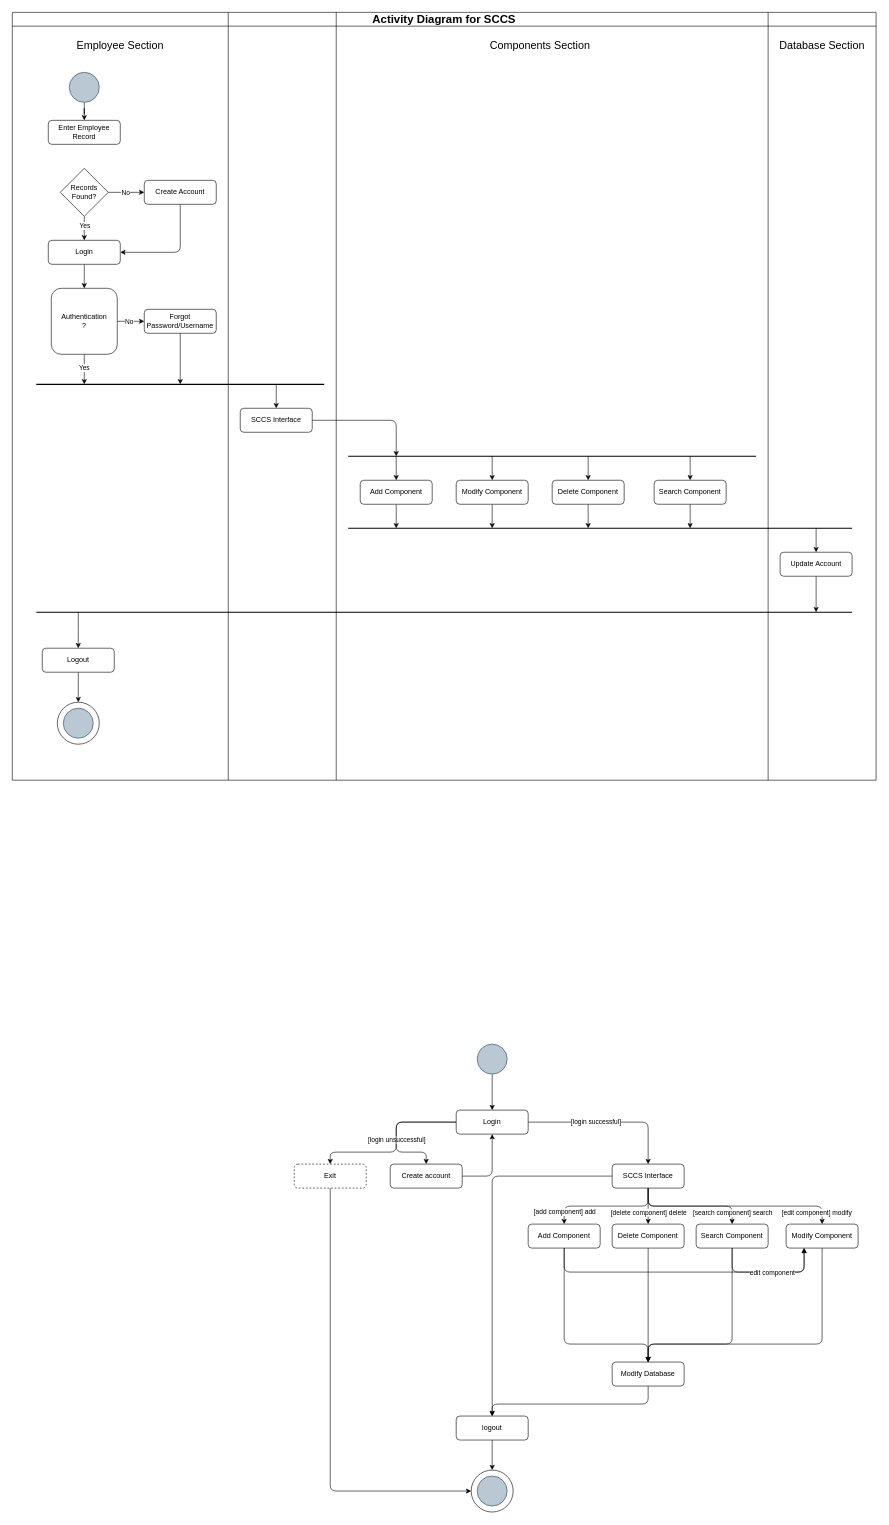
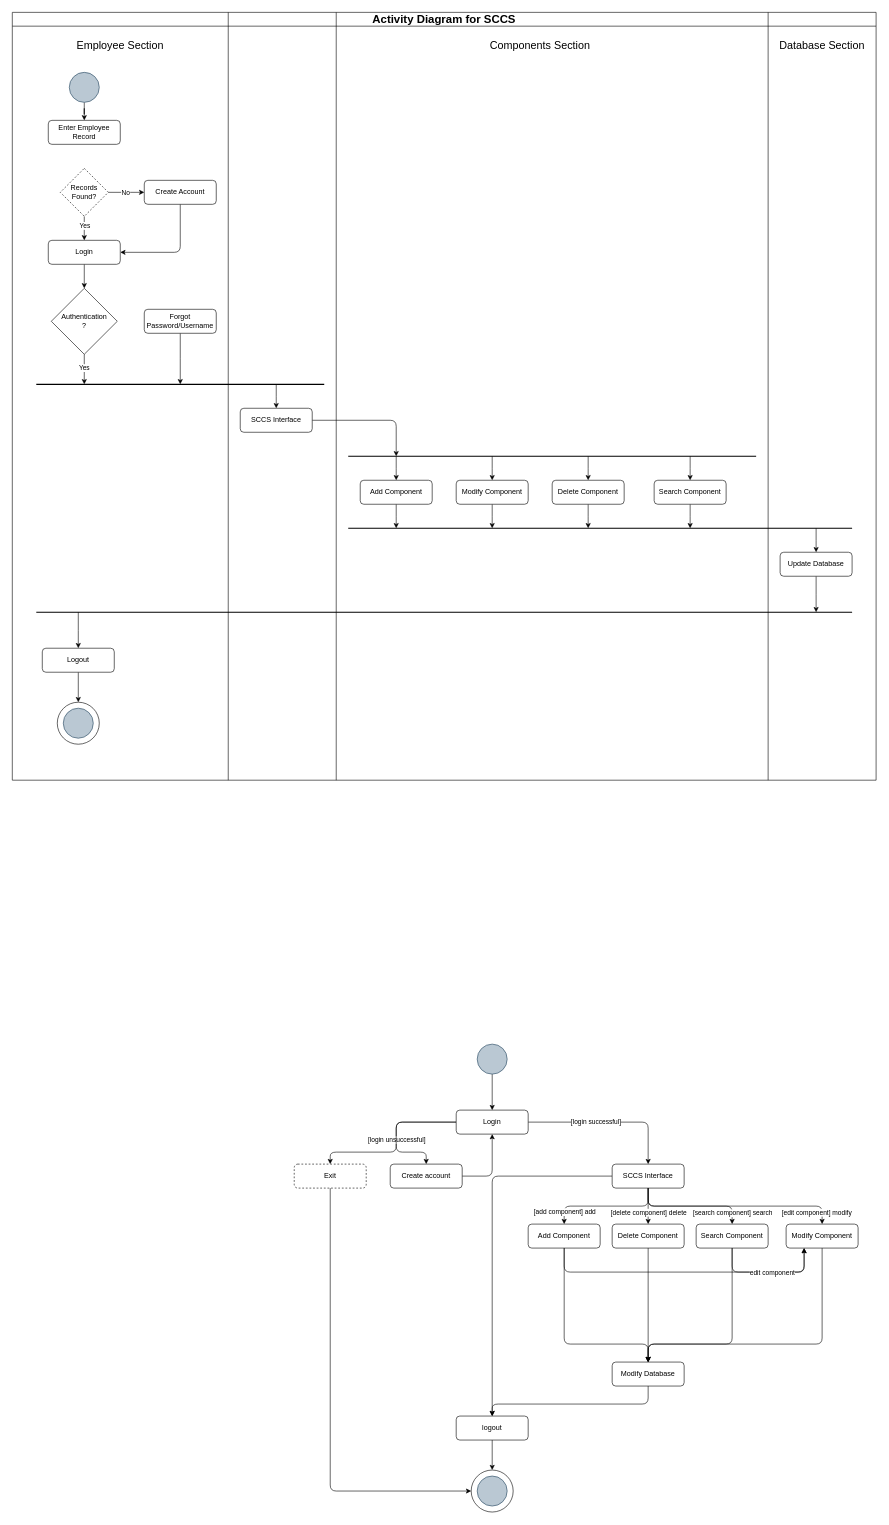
node "Records Found?": style solid -> dashed
node "Authentication ?": shape rounded rectangle -> diamond
edge "Authentication ?" -> "Forgot Password/Username": removed, label "No"
node "Update Account": label "Update Account" -> "Update Database"
